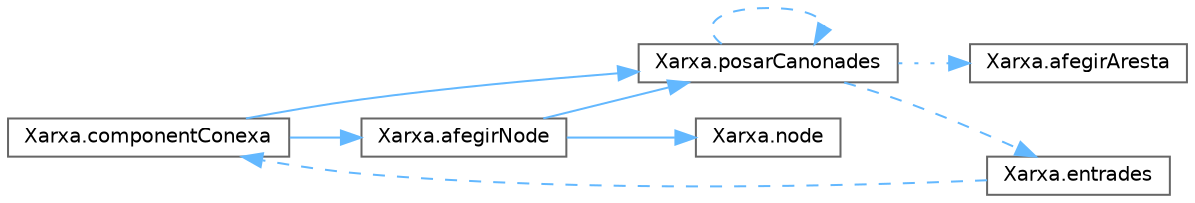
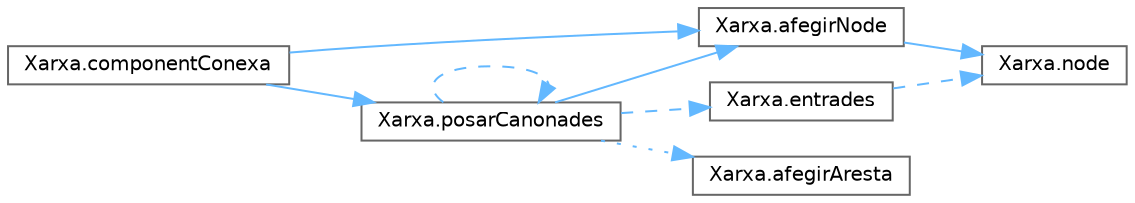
edge "Xarxa.afegirNode" -> "Xarxa.posarCanonades": reversed
edge "Xarxa.entrades" -> "Xarxa.componentConexa": now "Xarxa.entrades" -> "Xarxa.node"
